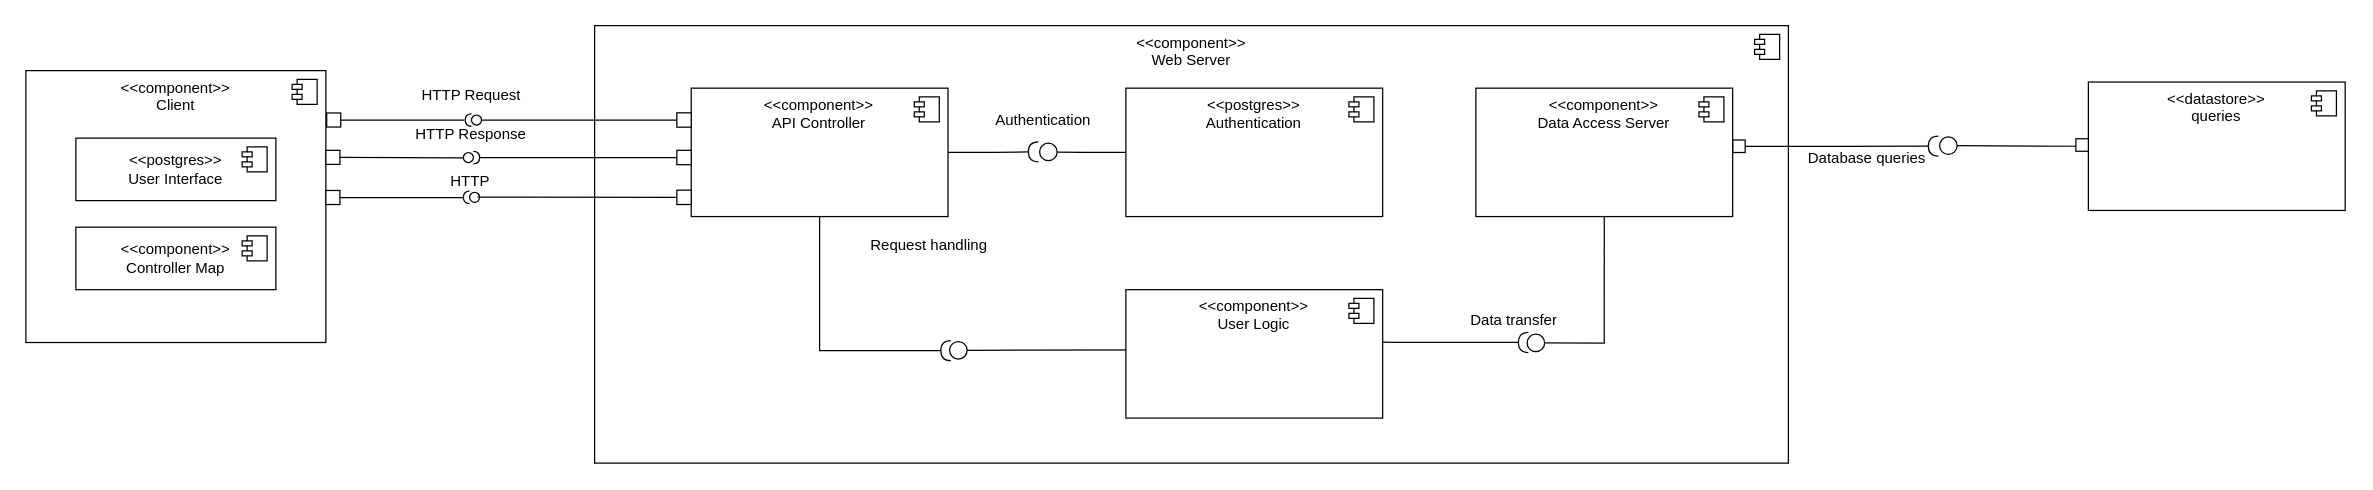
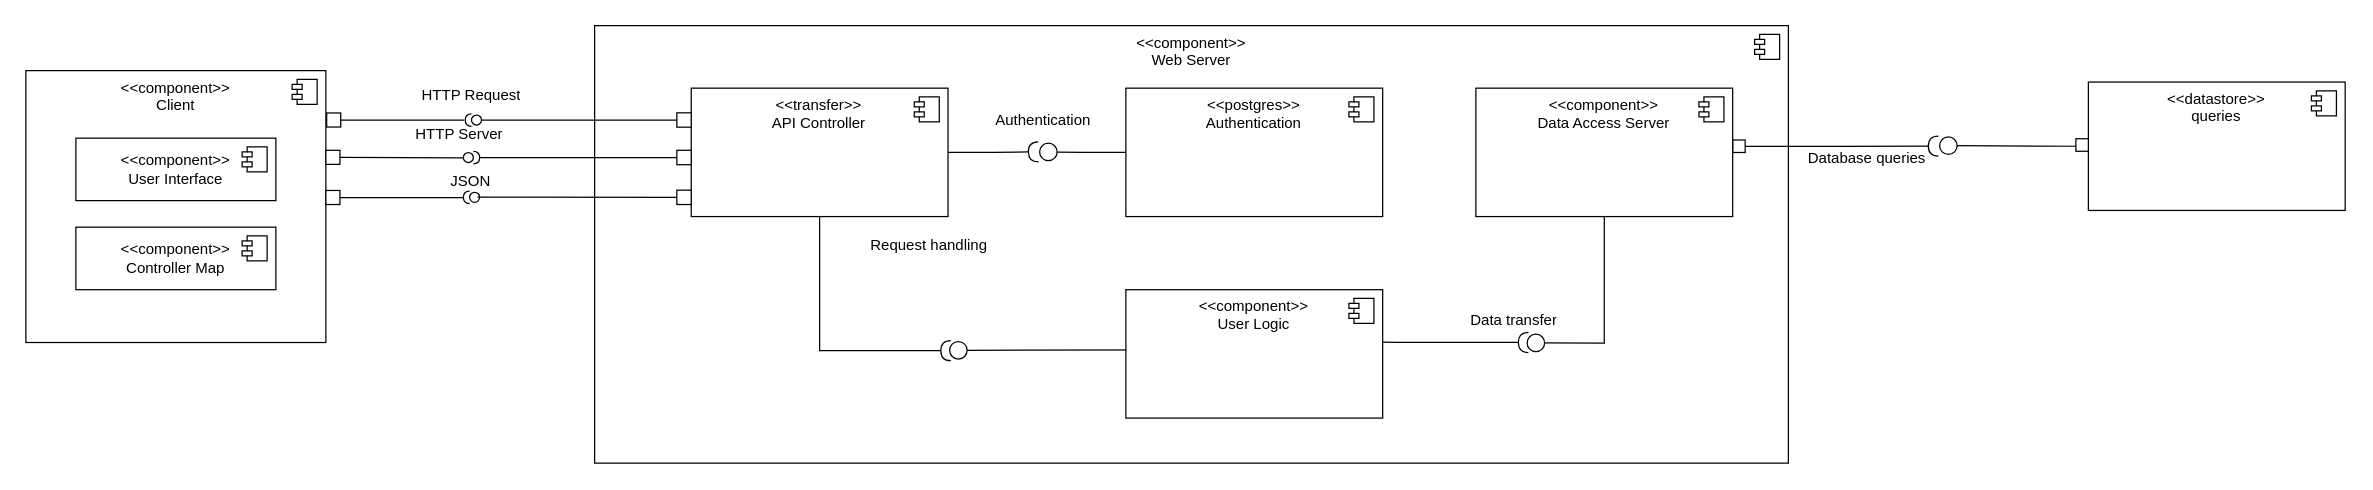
node "<<component>> API Controller": label "<<component>> API Controller" -> "<<transfer>> API Controller"
node "HTTP Response": label "HTTP Response" -> "HTTP Server"
node "<<postgres>> User Interface": label "<<postgres>> User Interface" -> "<<component>> User Interface"
node "HTTP": label "HTTP" -> "JSON"
